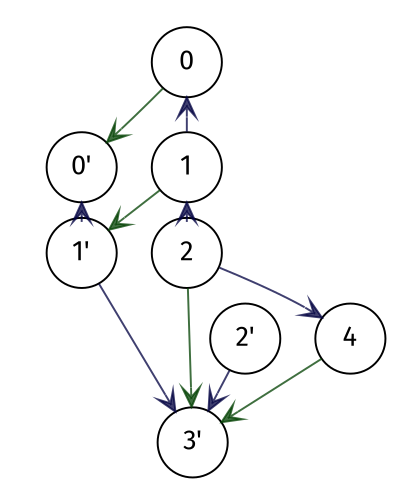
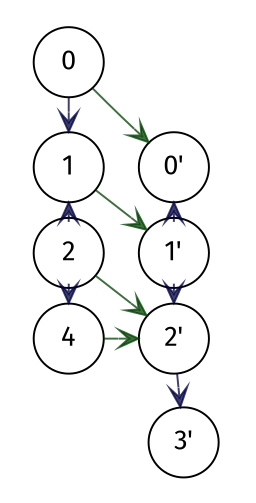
edge "1" -> "0": reversed
edge "2" -> "3'": now "2" -> "2'"
edge "1'" -> "3'": now "1'" -> "2'"
edge "4" -> "3'": now "4" -> "2'"
